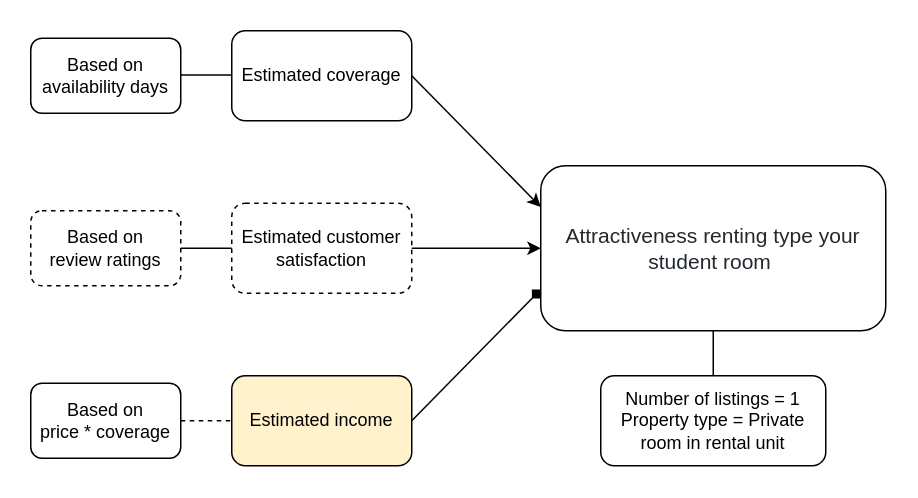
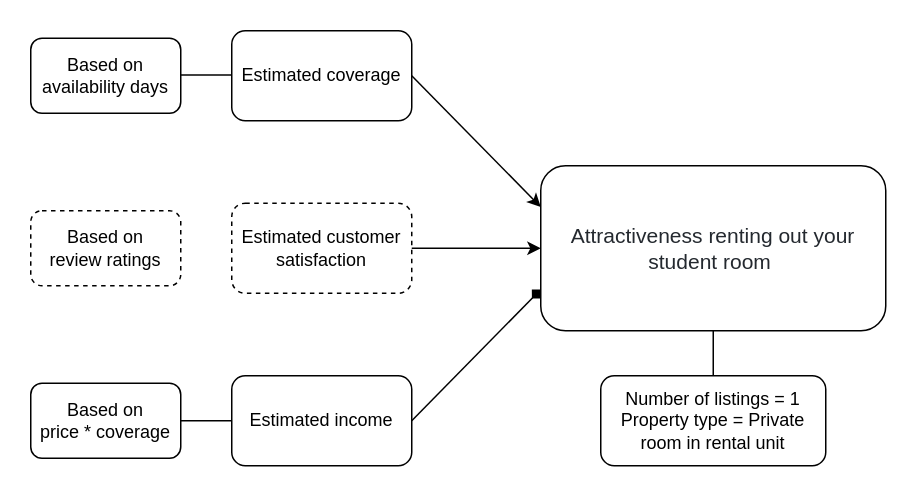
edge "Based on review ratings" -- "Estimated customer satisfaction": removed
node "Attractiveness renting type your student room": label "Attractiveness renting type your student room" -> "Attractiveness renting out your student room"
edge "Based on price * coverage" -- "Estimated income": style dashed -> solid
node "Estimated income": fillcolor #fff2cc -> #ffffff
